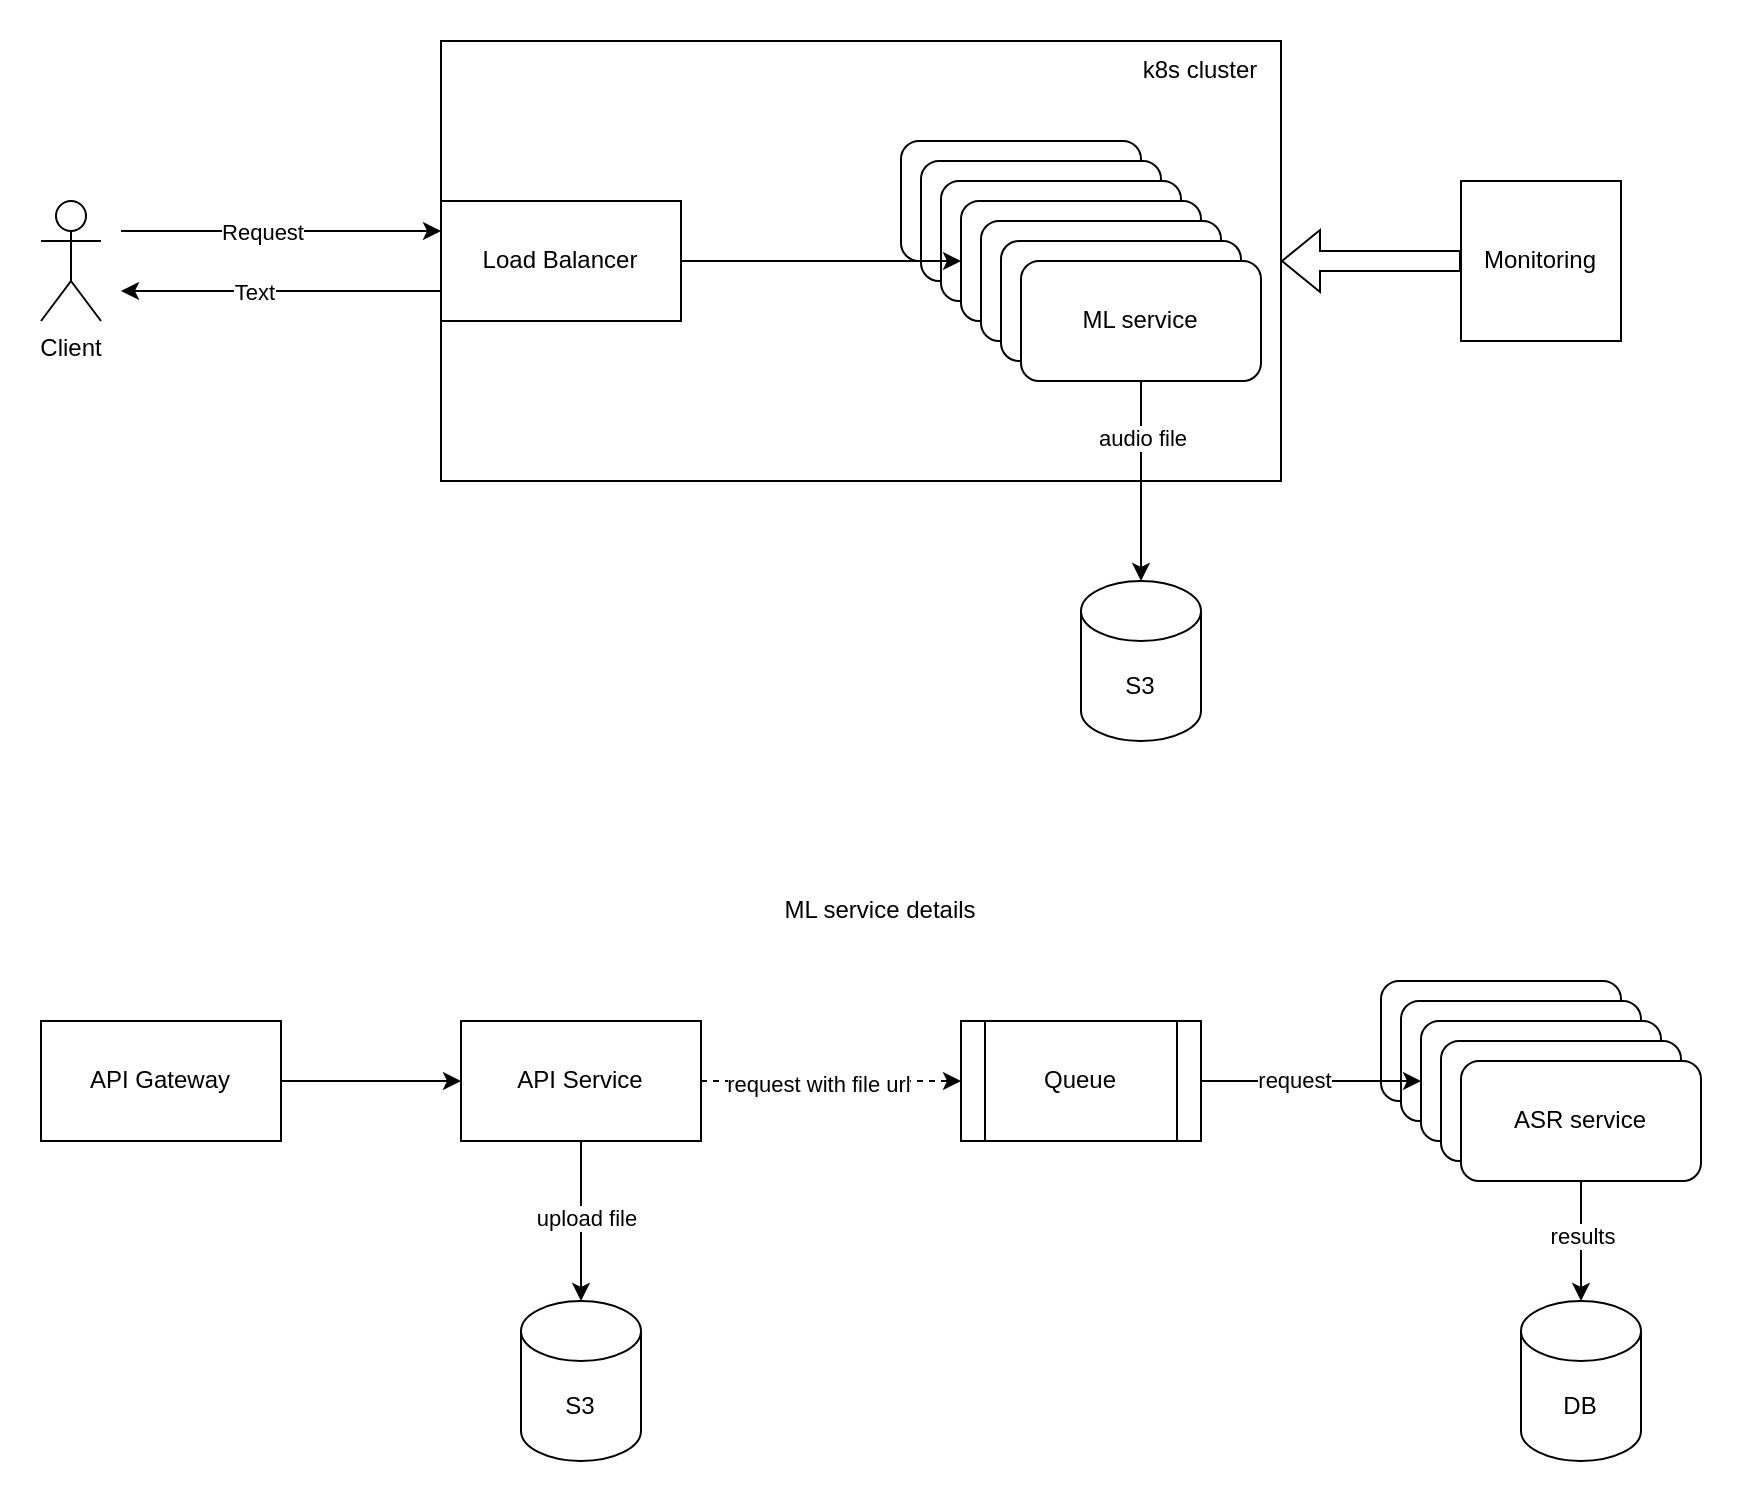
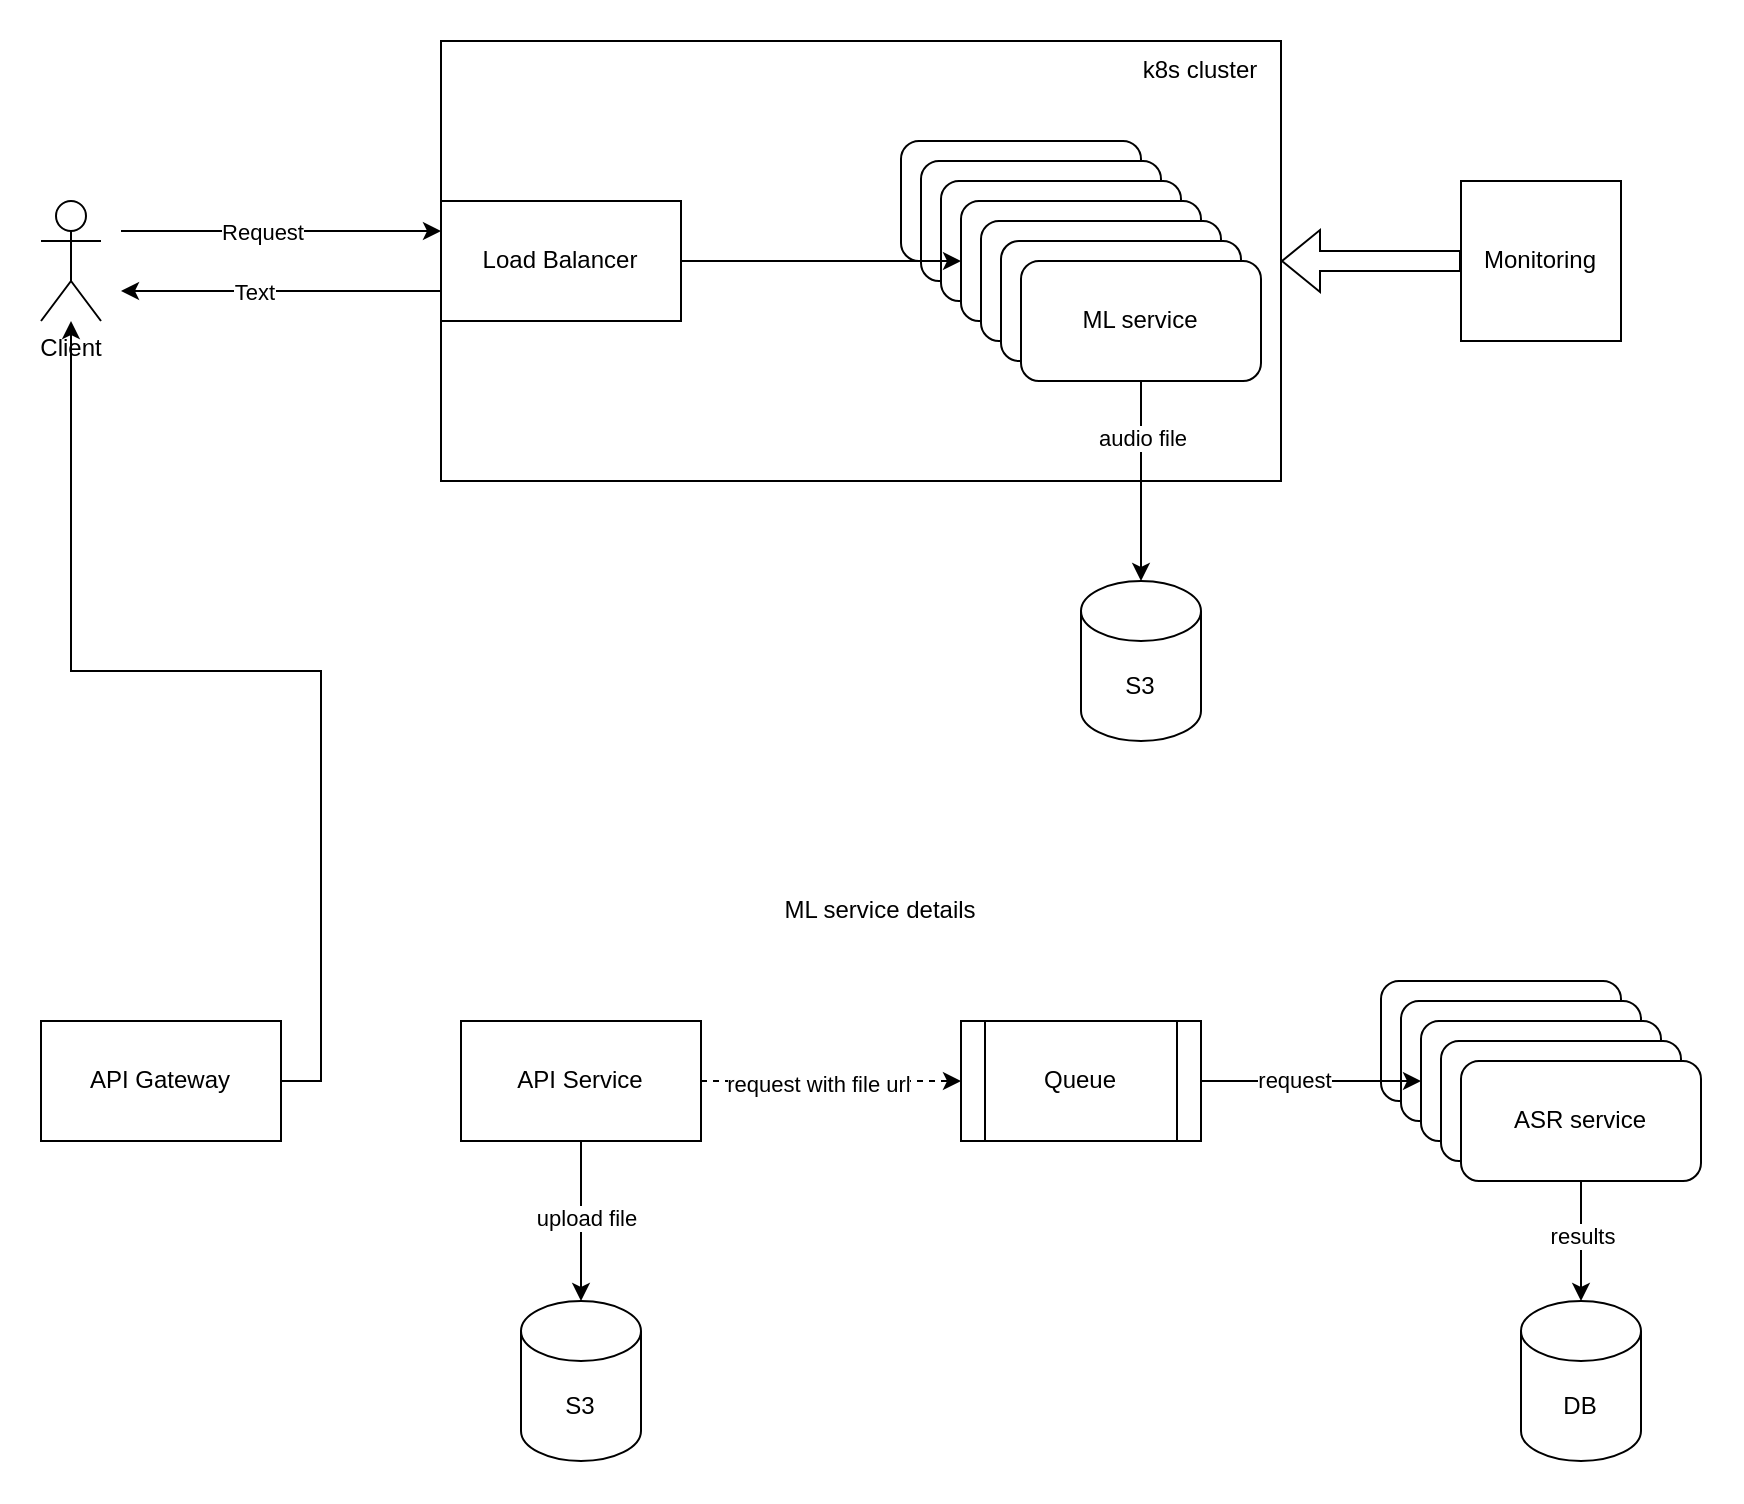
edge "API Gateway" -> "API Service": now "API Gateway" -> "Client"
